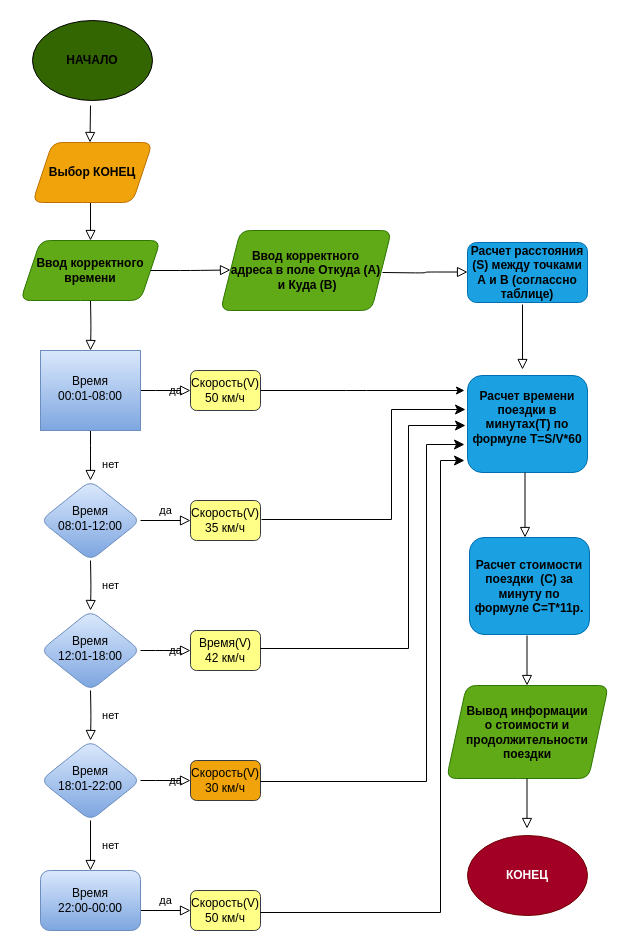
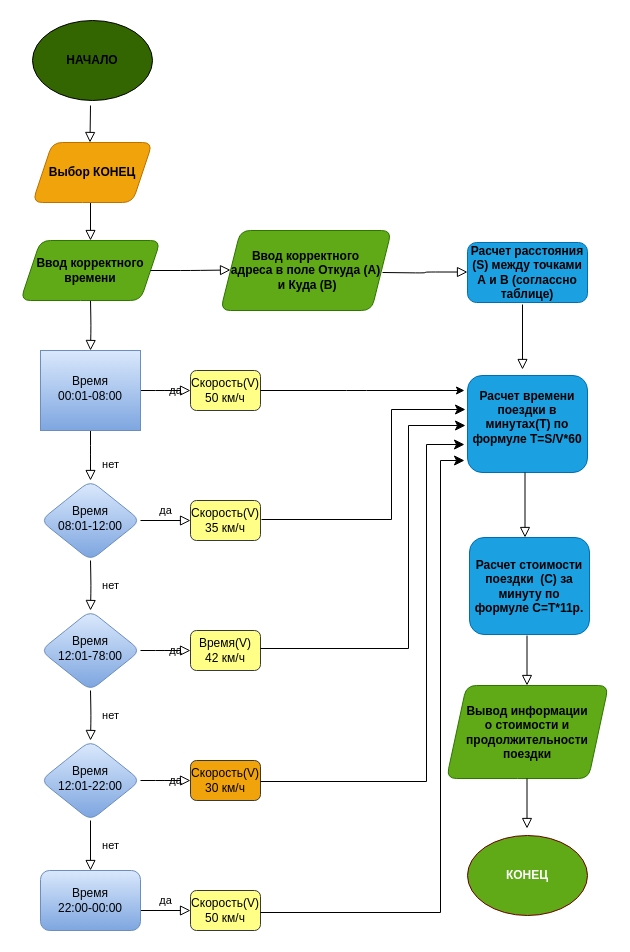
node "Время 12:01-18:00": label "Время 12:01-18:00" -> "Время 12:01-78:00"
node "Время 18:01-22:00": label "Время 18:01-22:00" -> "Время 12:01-22:00"
node "КОНЕЦ": fillcolor #a20025 -> #60a917
